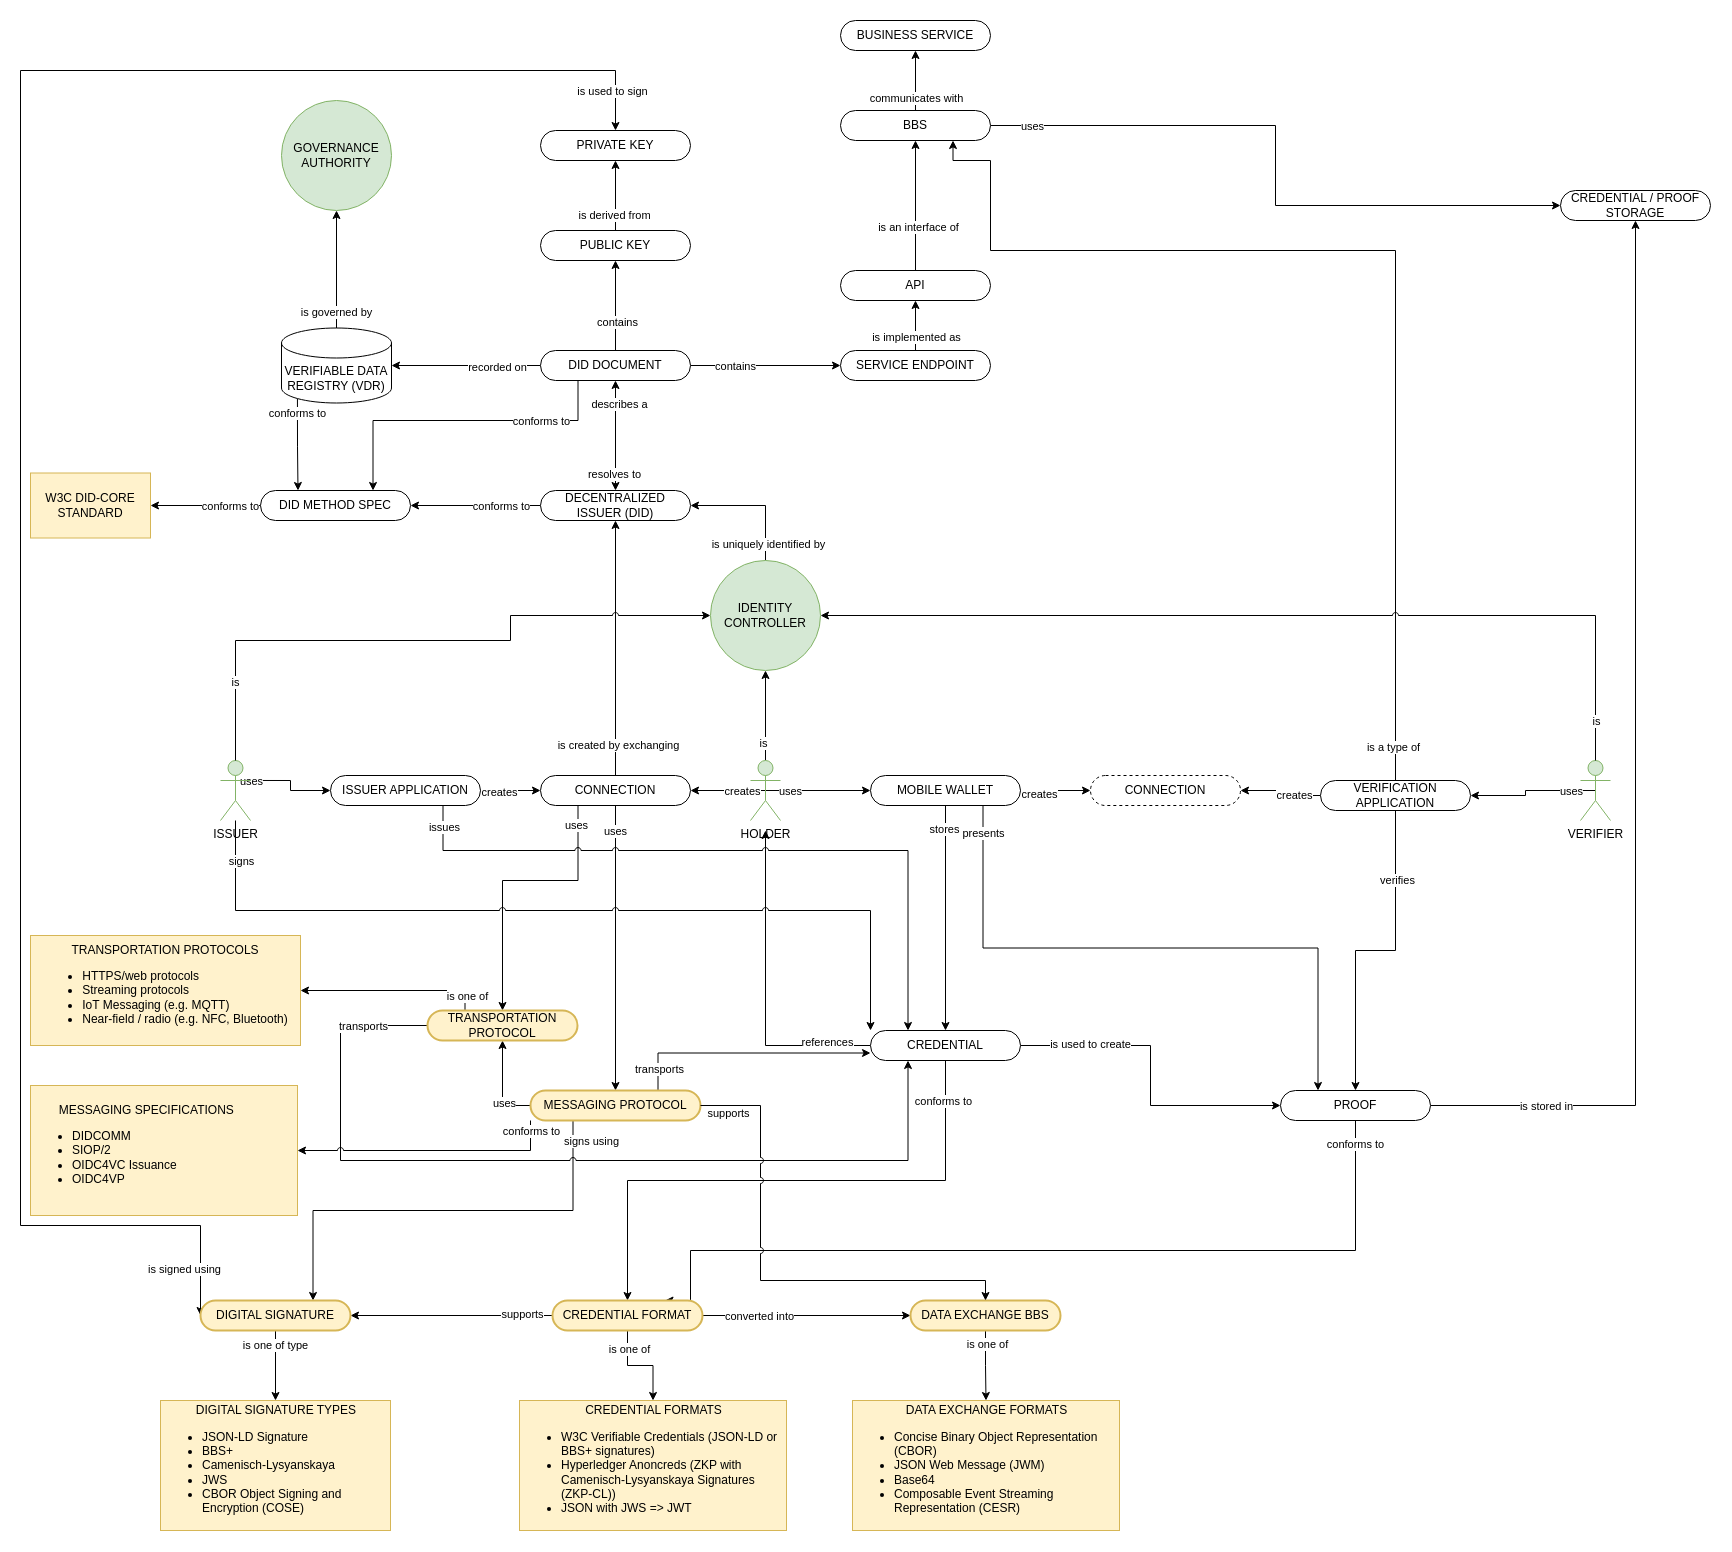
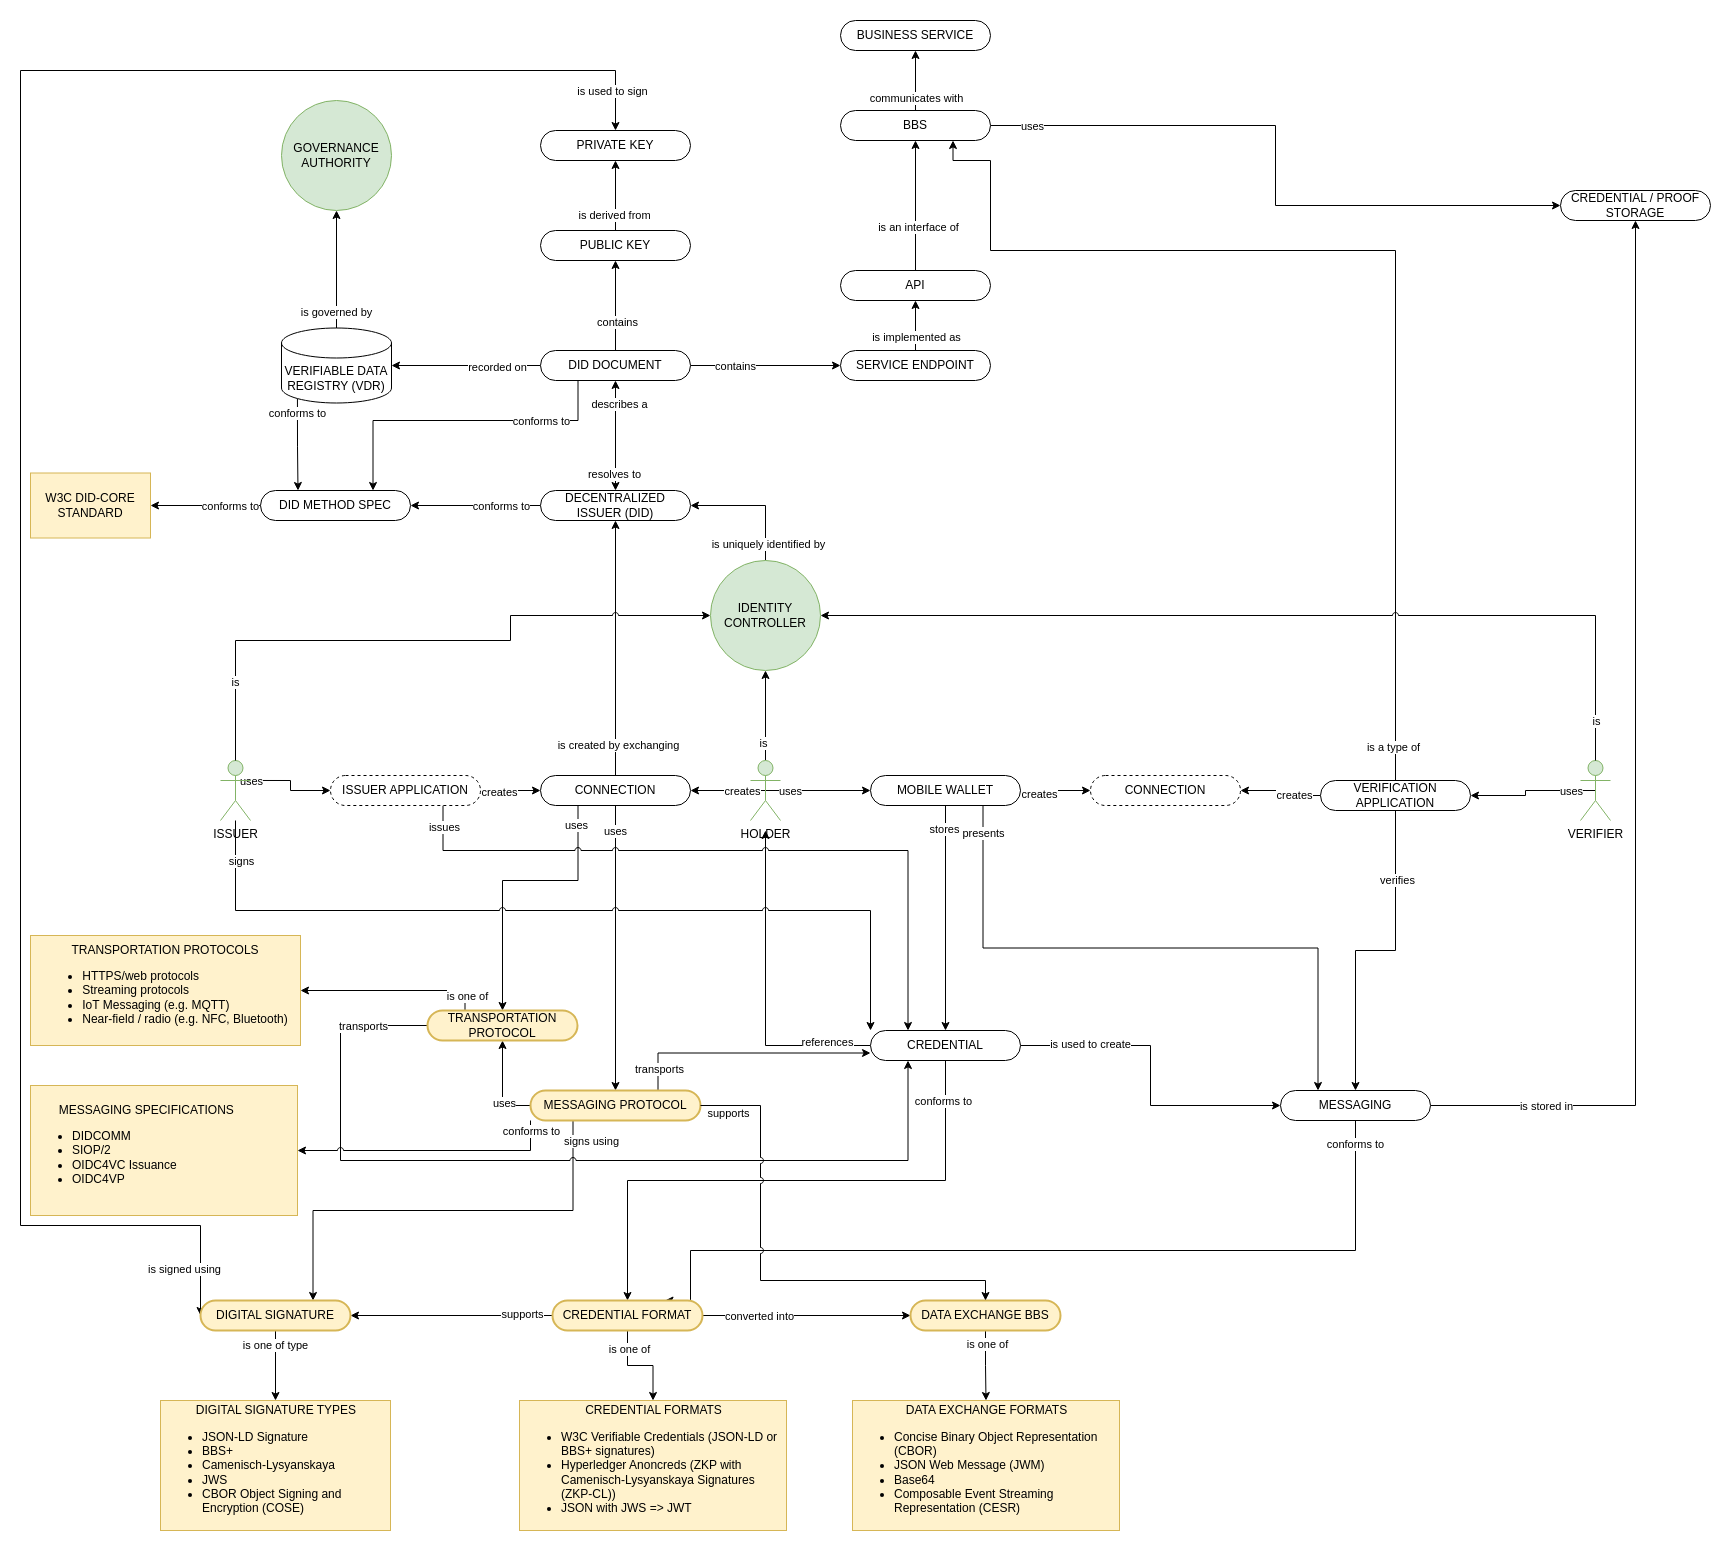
node "ISSUER APPLICATION": style solid -> dashed
node "PROOF": label "PROOF" -> "MESSAGING"
